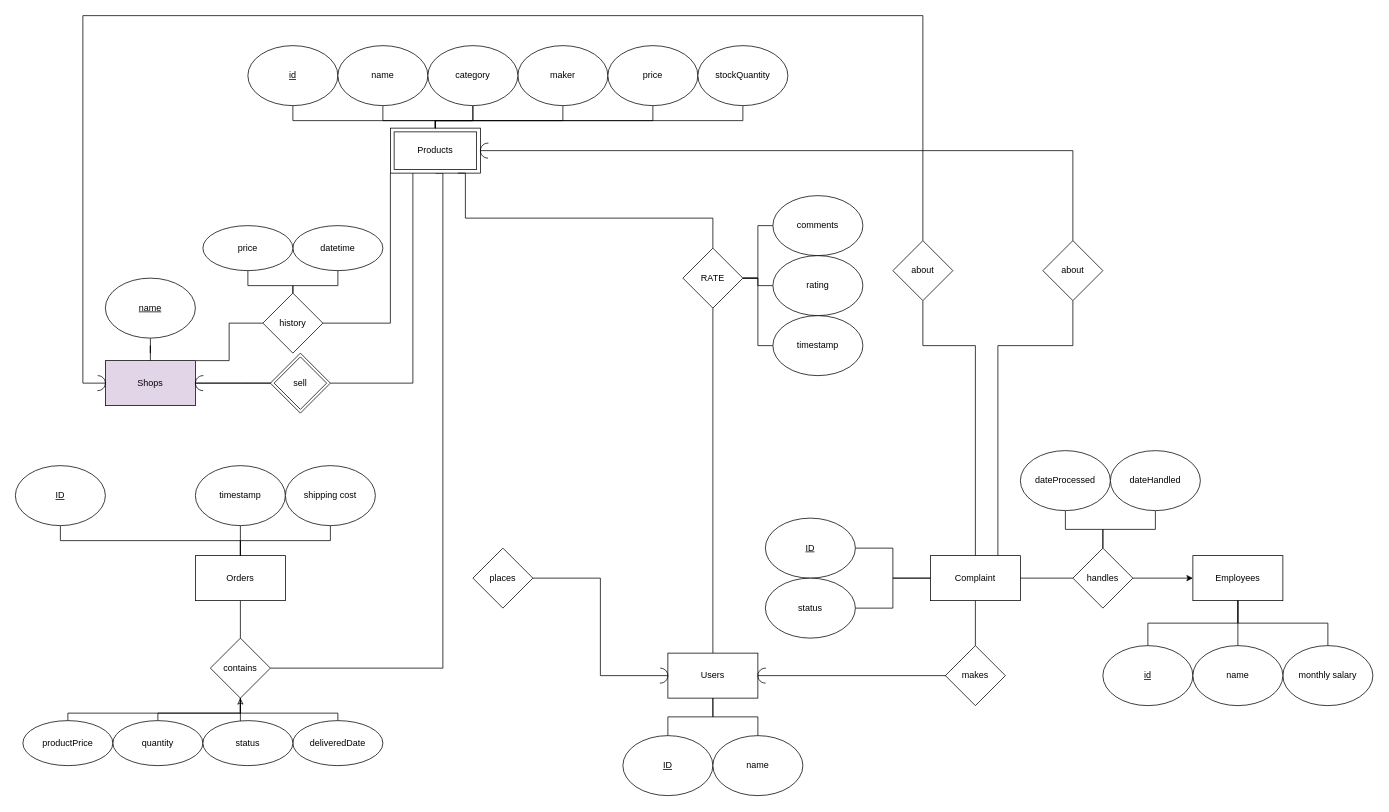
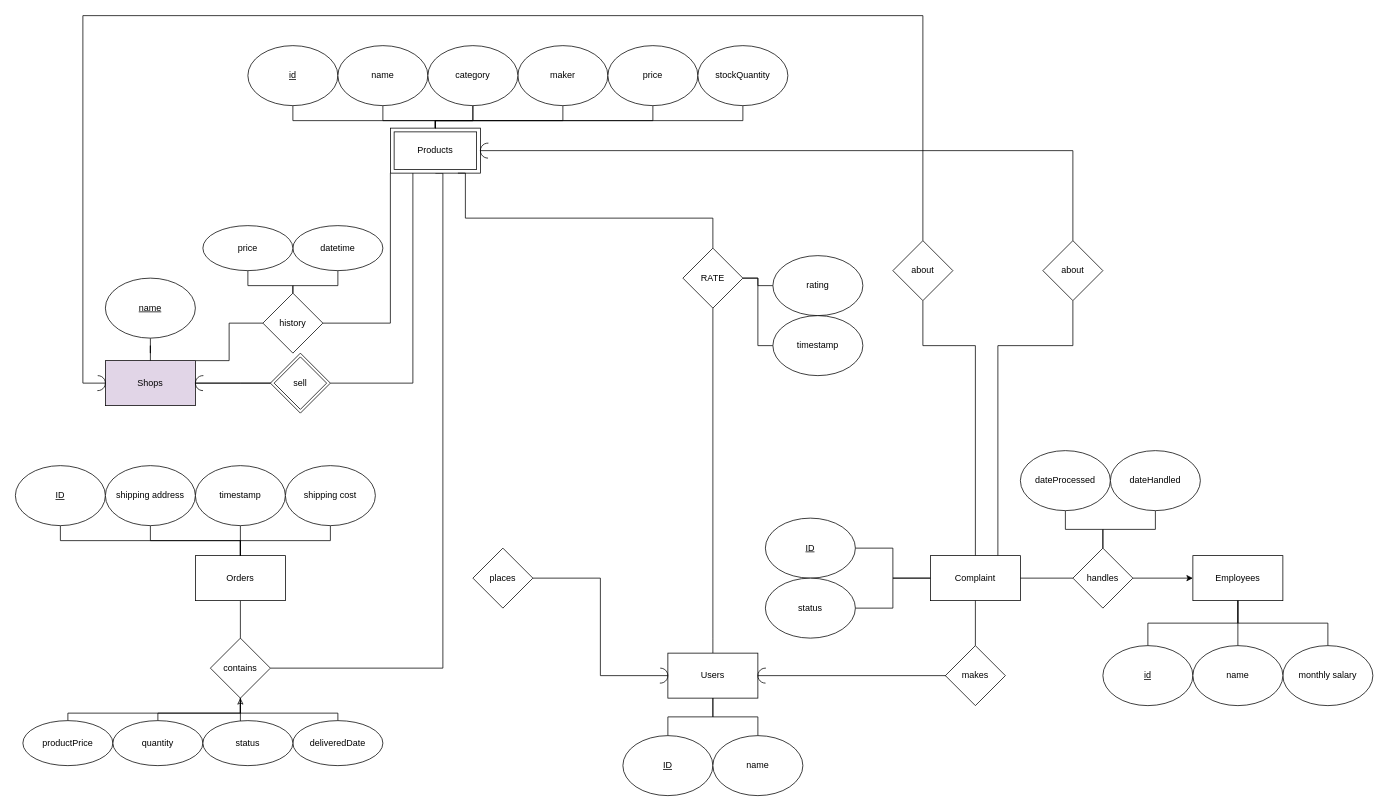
node "comments": removed
edge "comments" -- "RATE": removed
node "shipping address": added
edge "shipping address" -- "Orders": added
